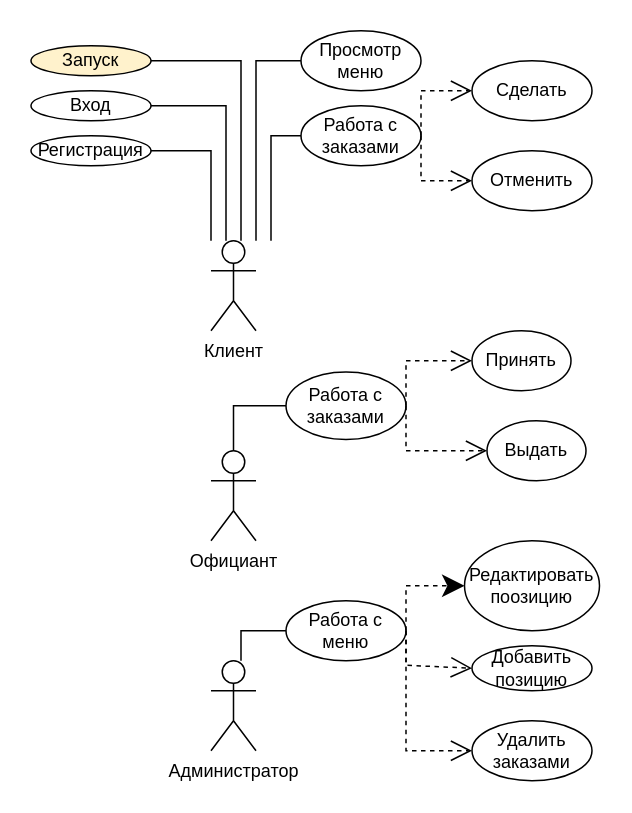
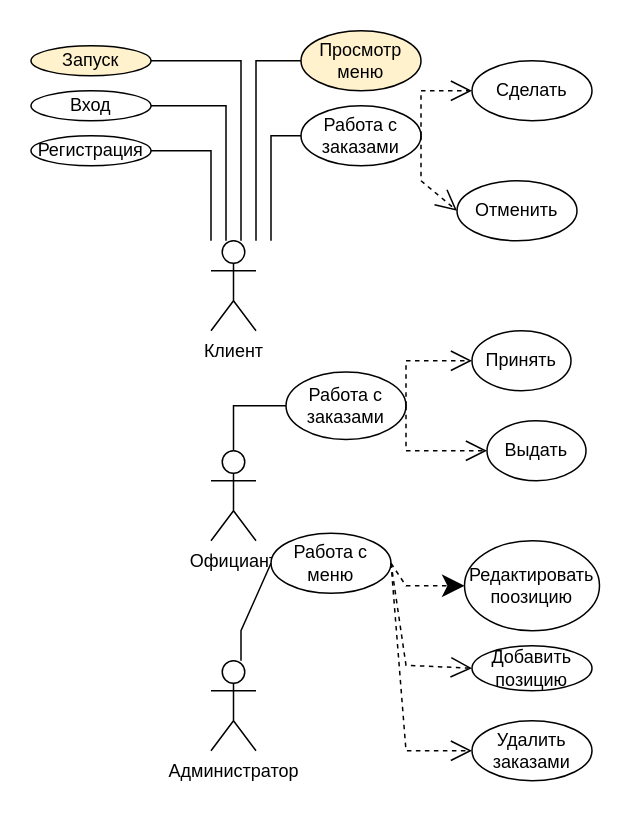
node "Просмотр меню": fillcolor #ffffff -> #fff2cc
node "Отменить": moved (532, 181) -> (517, 211)
node "Работа с меню": moved (346, 631) -> (331, 563)
